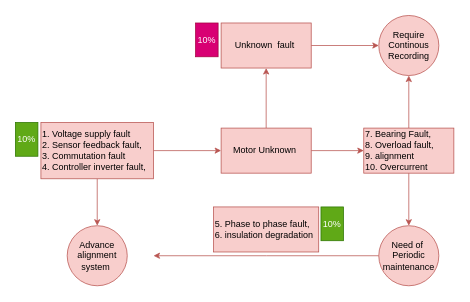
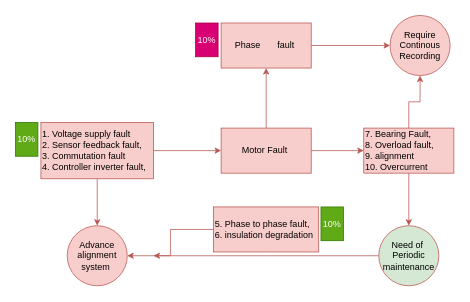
node "Unknown fault": label "Unknown fault" -> "Phase fault"
node "Require Continous Recording": moved (408, 45) -> (420, 45)
node "Motor Unknown": label "Motor Unknown" -> "Motor Fault"
edge "5. Phase to phase fault, 6. insulation degradation" -> "Advance alignment system": added
node "Need of Periodic maintenance": fillcolor #f8cecc -> #d5e8d4
